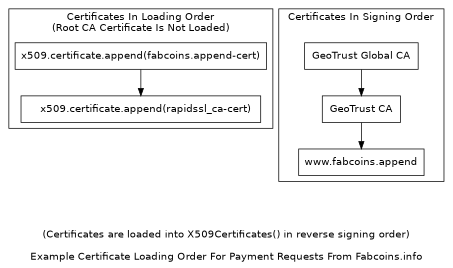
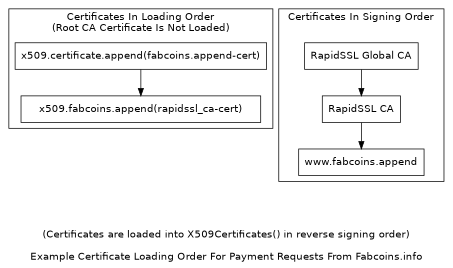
node "GeoTrust Global CA": label "GeoTrust Global CA" -> "RapidSSL Global CA"
node "x509.certificate.append(rapidssl_ca-cert)": label "x509.certificate.append(rapidssl_ca-cert)" -> "x509.fabcoins.append(rapidssl_ca-cert)"
node "GeoTrust CA": label "GeoTrust CA" -> "RapidSSL CA"
